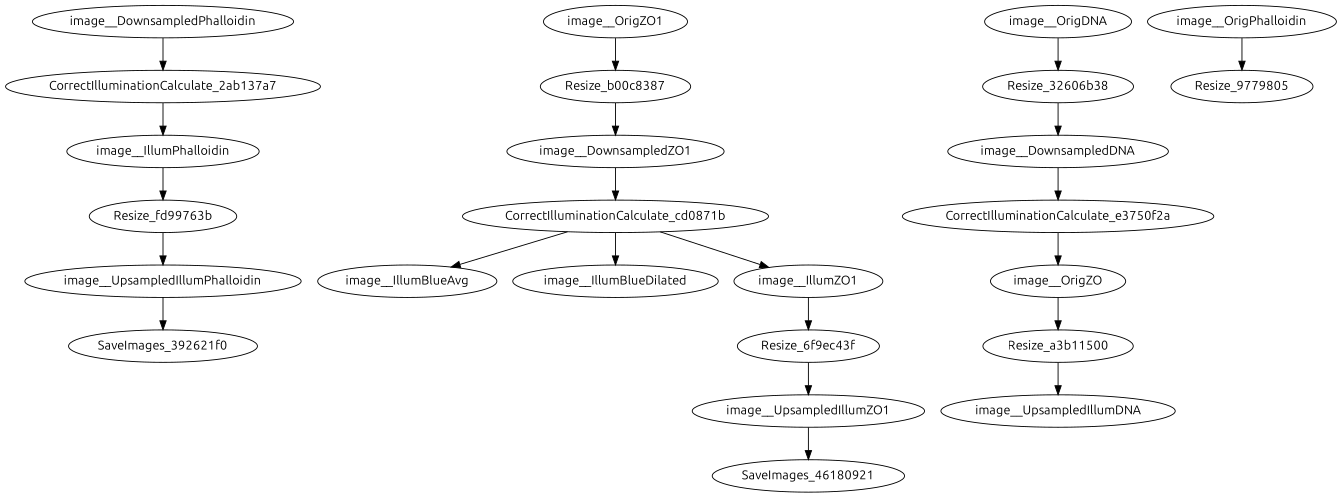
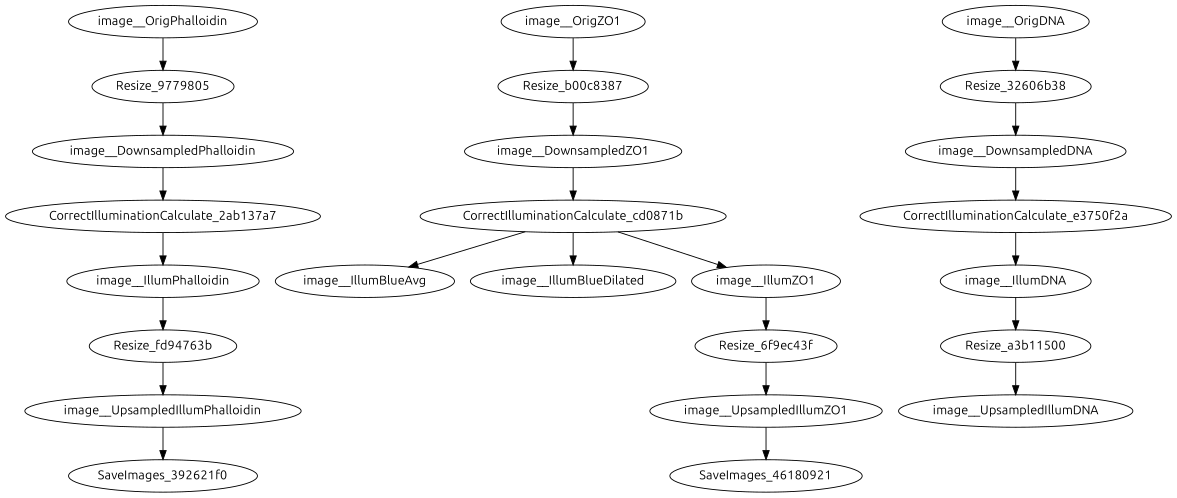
edge "Resize_9779805" -> "image__DownsampledPhalloidin": added
node "Resize_fd99763b": label "Resize_fd99763b" -> "Resize_fd94763b"
node "image__OrigZO": label "image__OrigZO" -> "image__IllumDNA"
